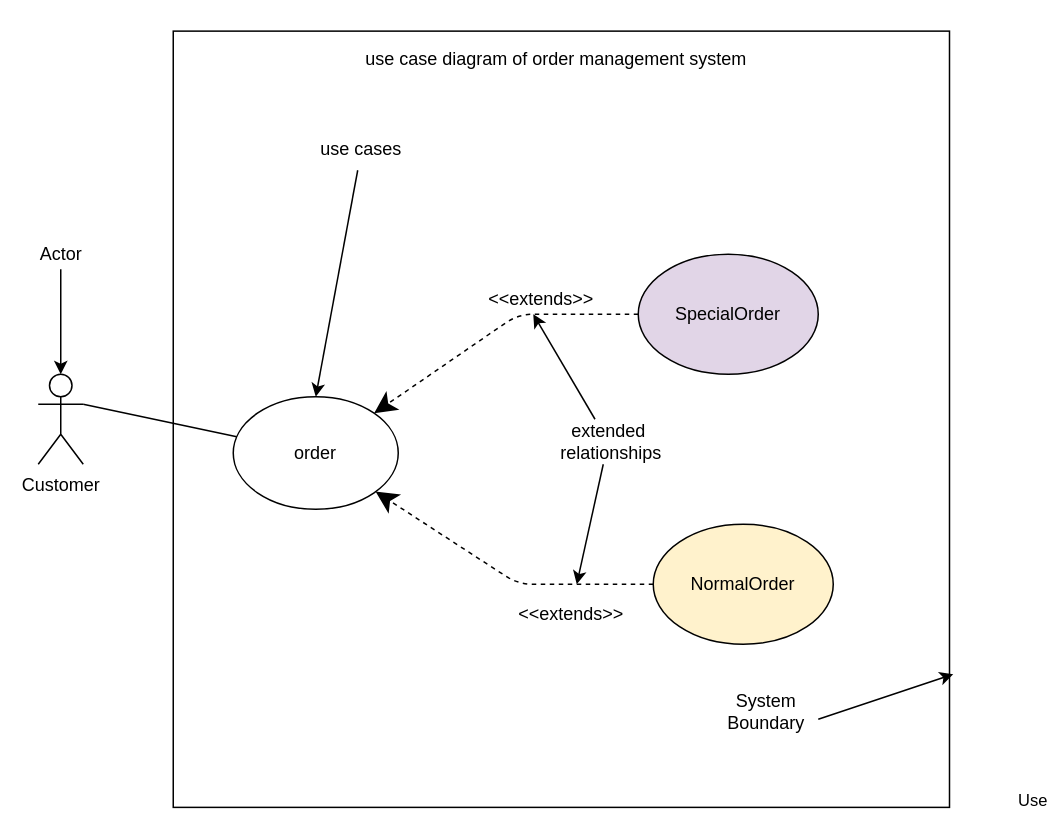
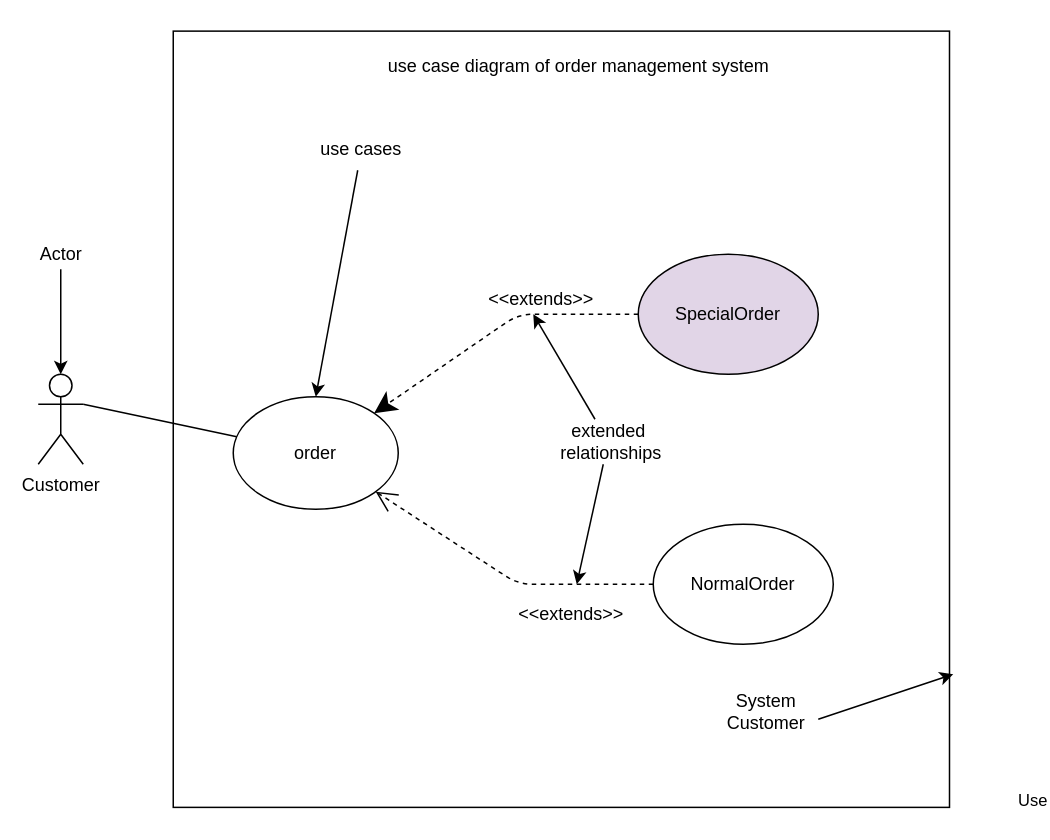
node "use case diagram of order management system": moved (556, 59) -> (578, 67)
edge "NormalOrder" -> "order": arrowhead classic -> open
node "NormalOrder": fillcolor #fff2cc -> #ffffff
node "System Boundary": label "System Boundary" -> "System Customer"
